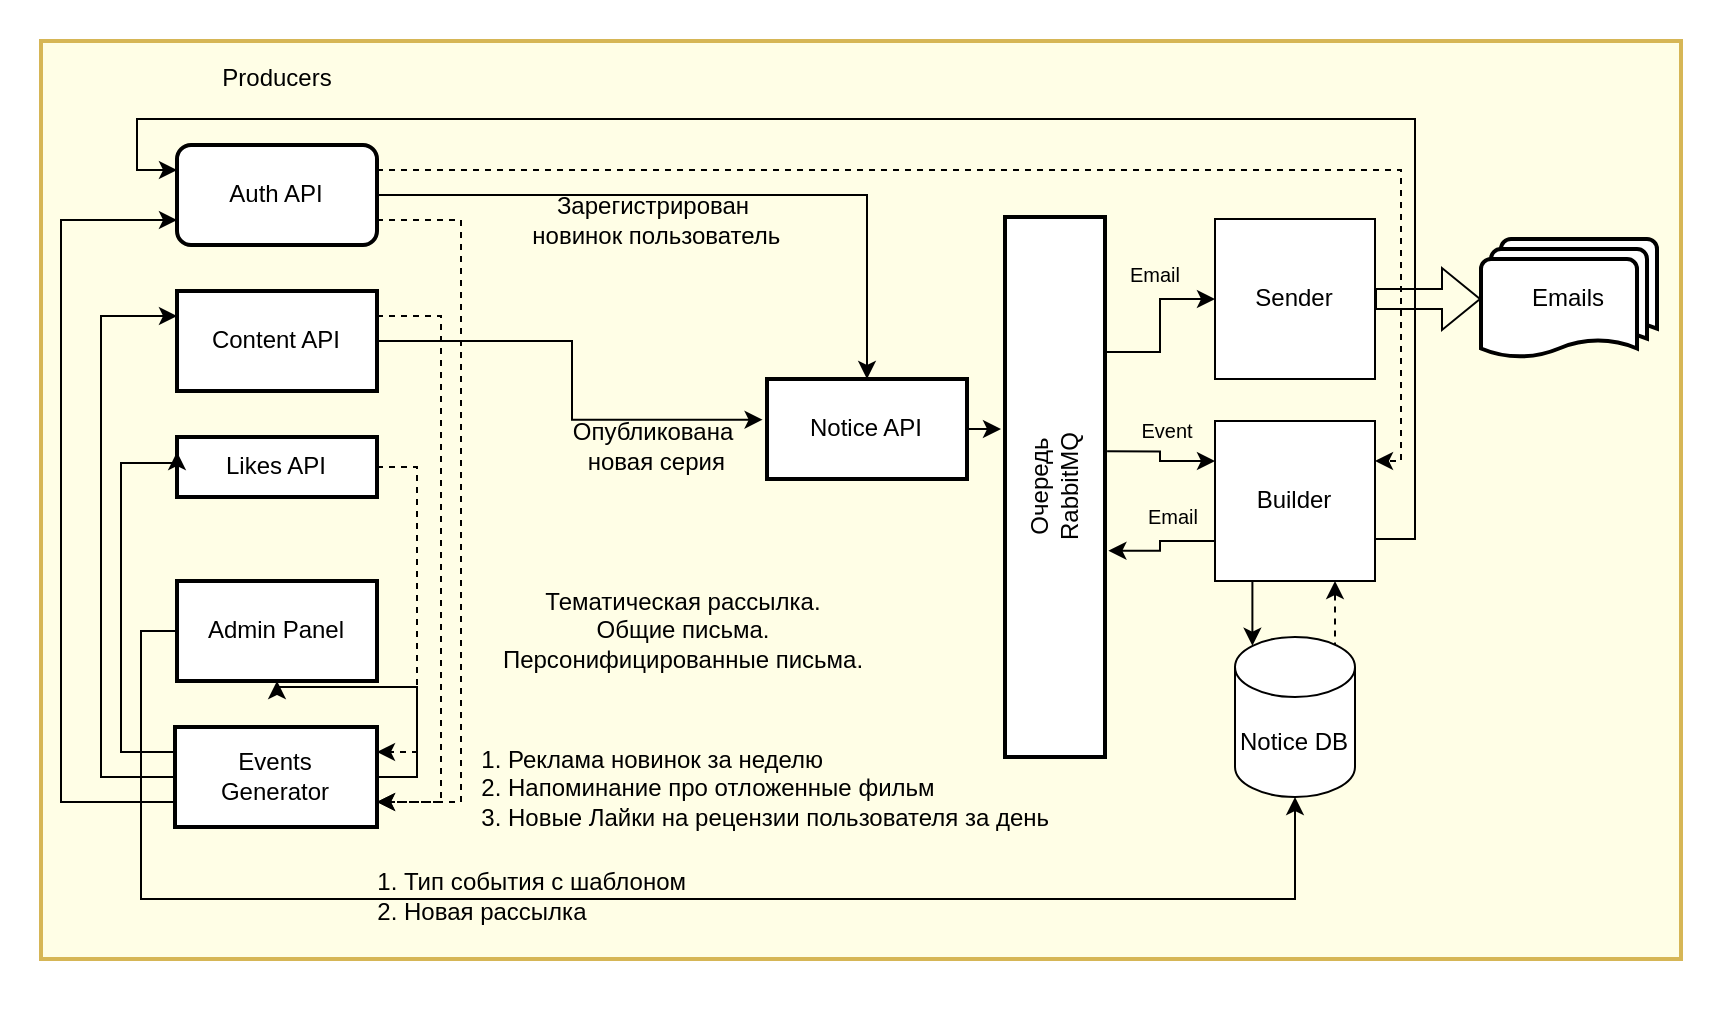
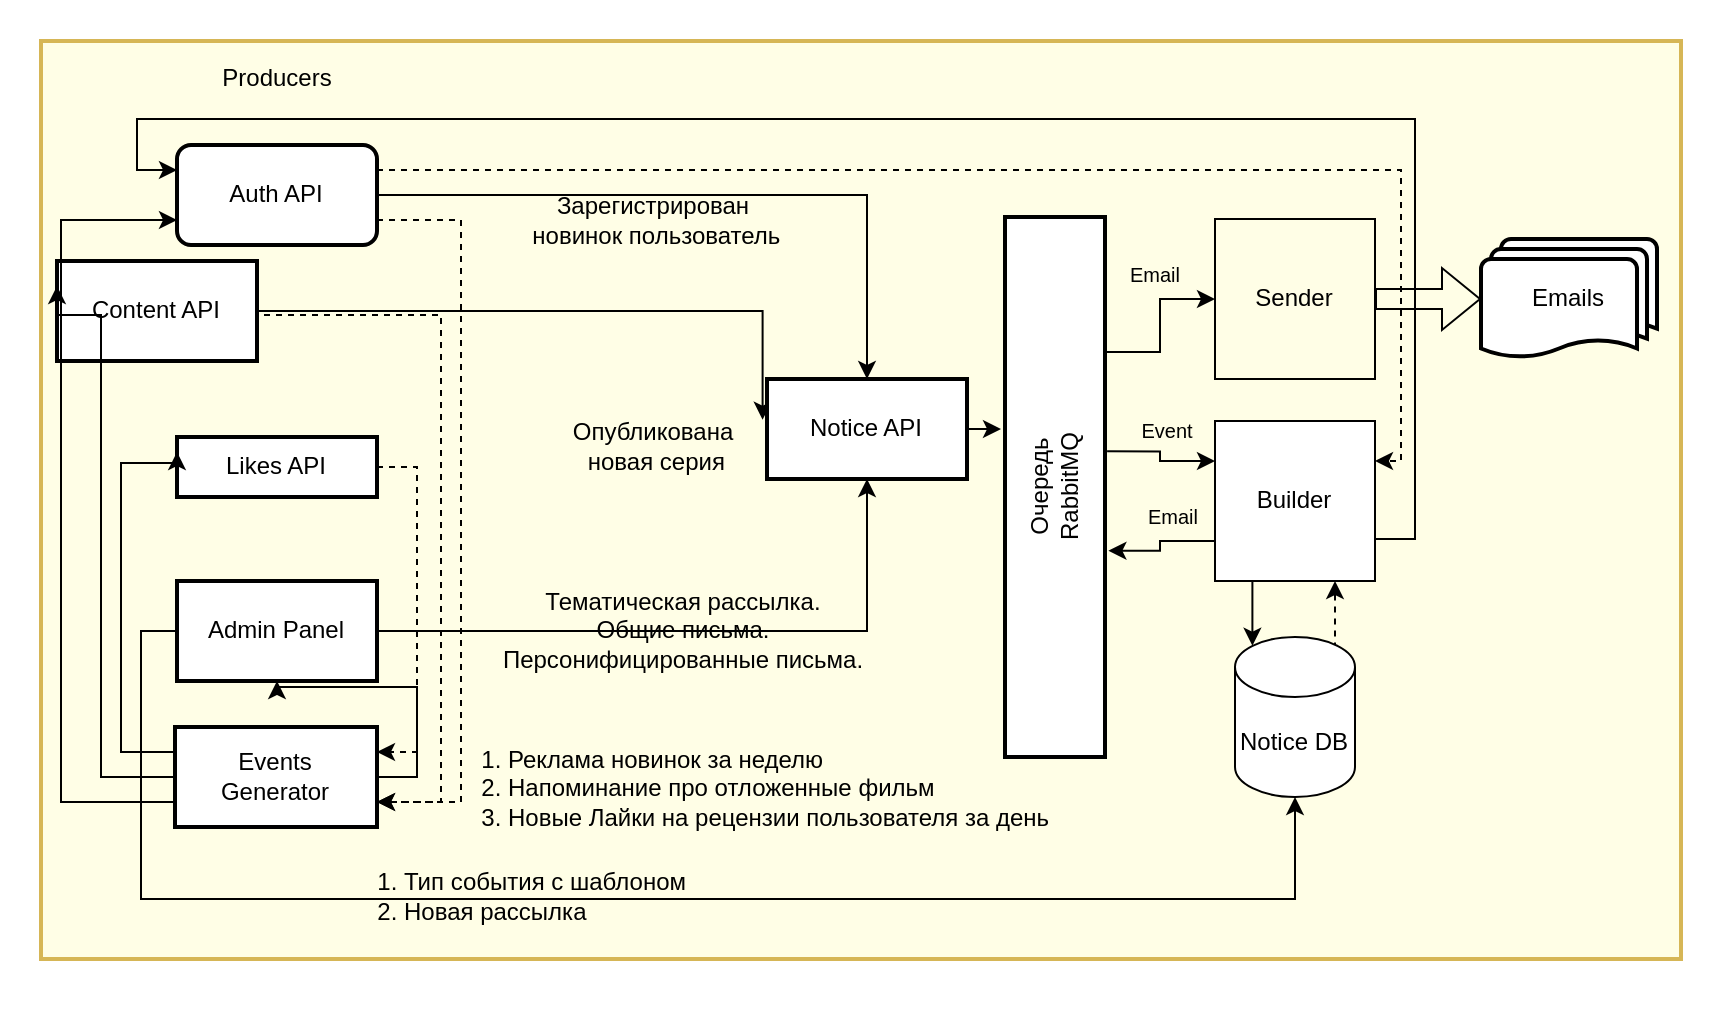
node "Sender": fillcolor #ffffff -> #fffee6
node "Content API": moved (277, 341) -> (157, 311)
edge "Admin Panel" -> "Notice API": added
